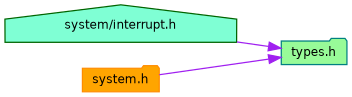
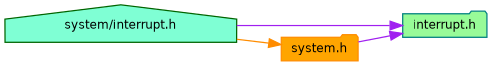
edge "system/interrupt.h" -> "system.h": added
node "types.h": label "types.h" -> "interrupt.h"
